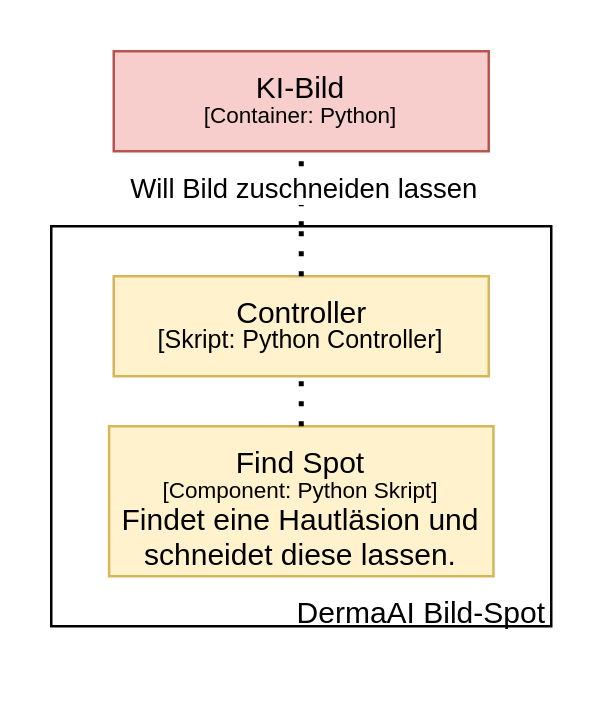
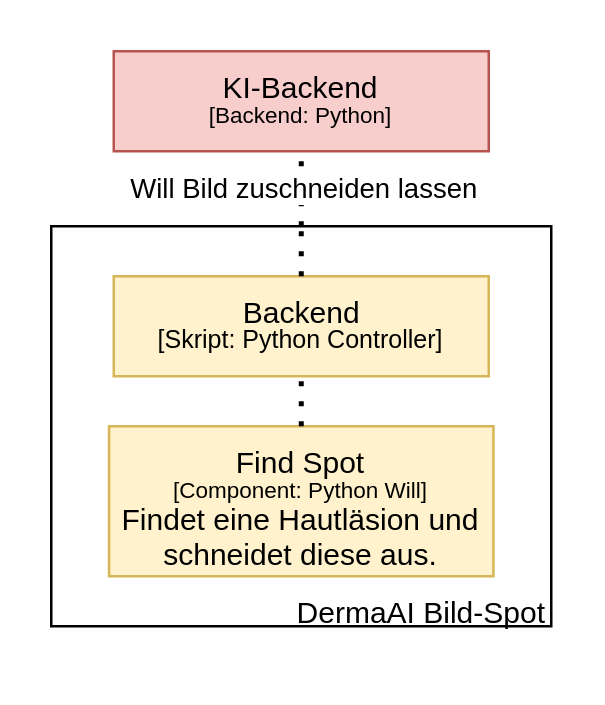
node "KI-Bild": label "KI-Bild" -> "KI-Backend"
node "[Container: Python]": label "[Container: Python]" -> "[Backend: Python]"
node "Controller": label "Controller" -> "Backend"
node "[Component: Python Skript]": label "[Component: Python Skript]" -> "[Component: Python Will]"
node "Findet eine Hautläsion und schneidet diese lassen.": label "Findet eine Hautläsion und schneidet diese lassen." -> "Findet eine Hautläsion und schneidet diese aus."
